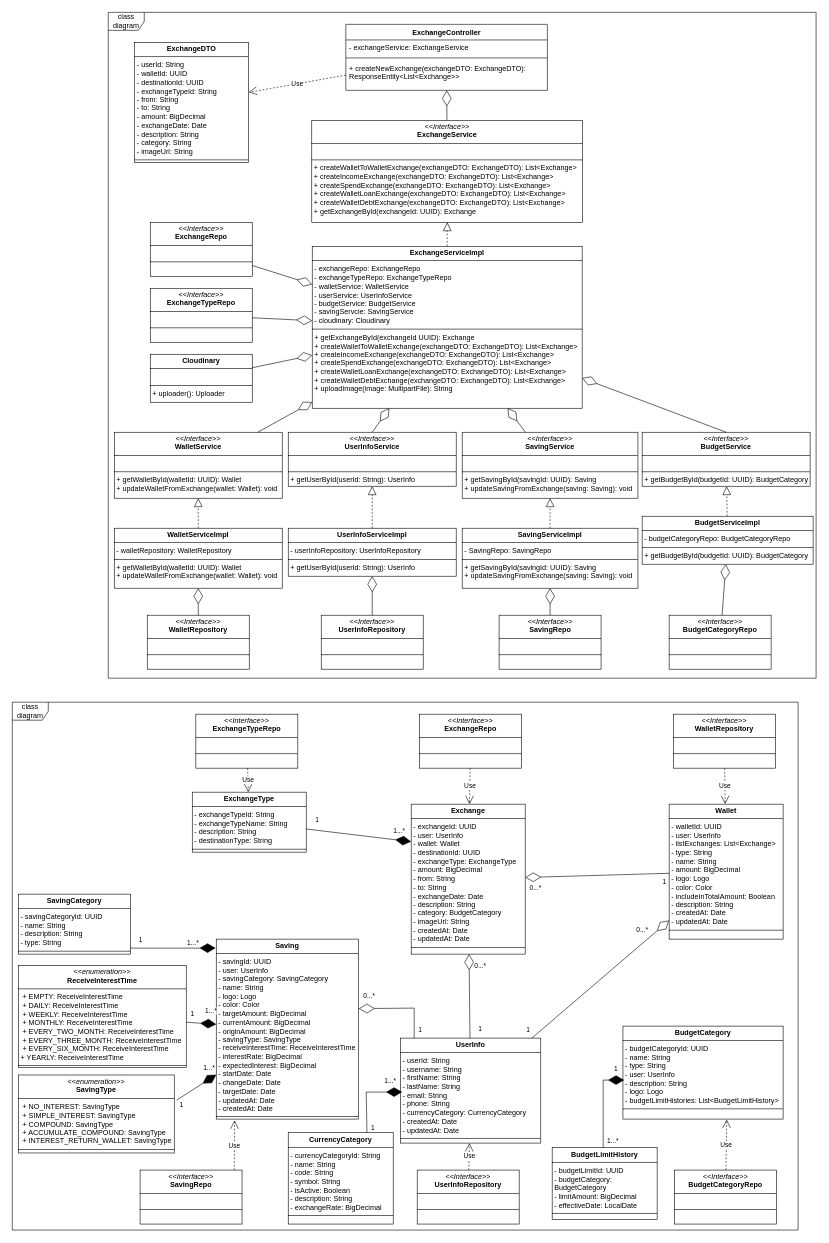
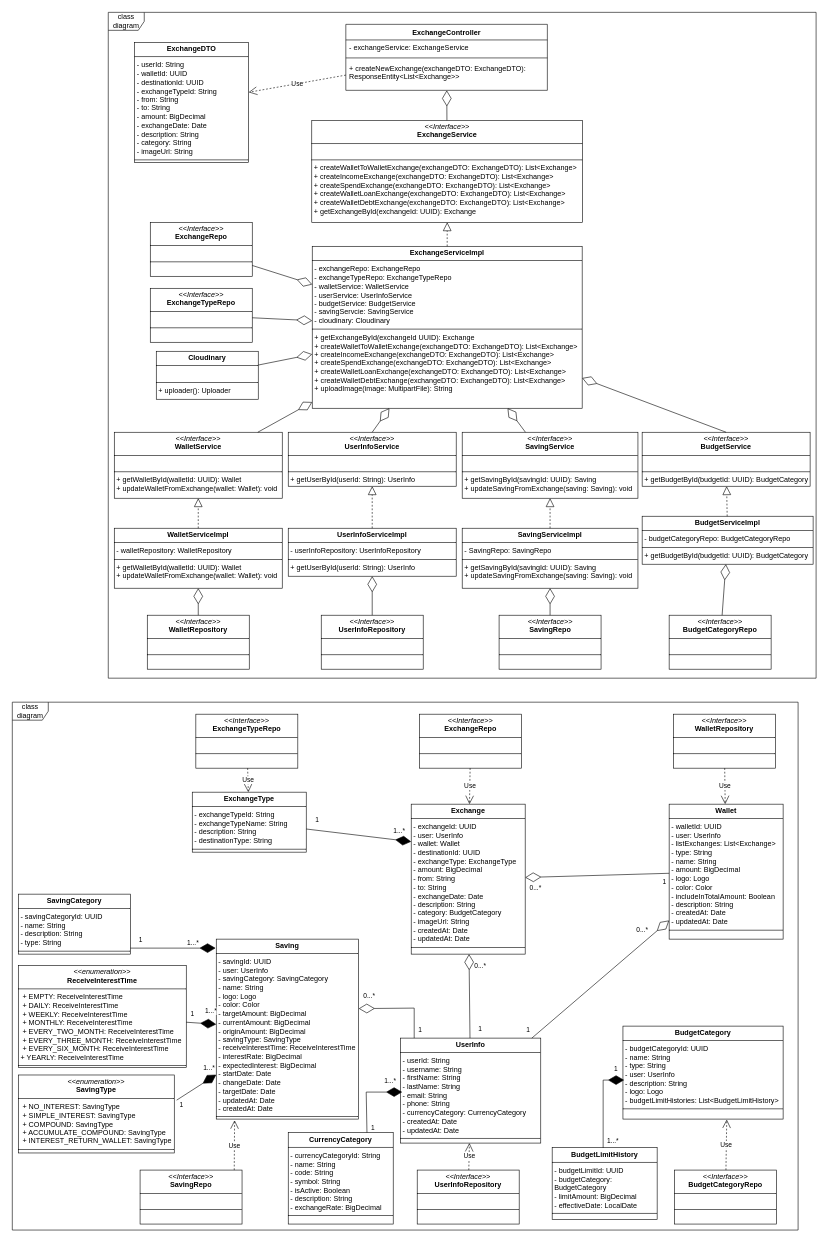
node "Cloudinary + uploader(): Uploader": moved (201, 378) -> (207, 375)
